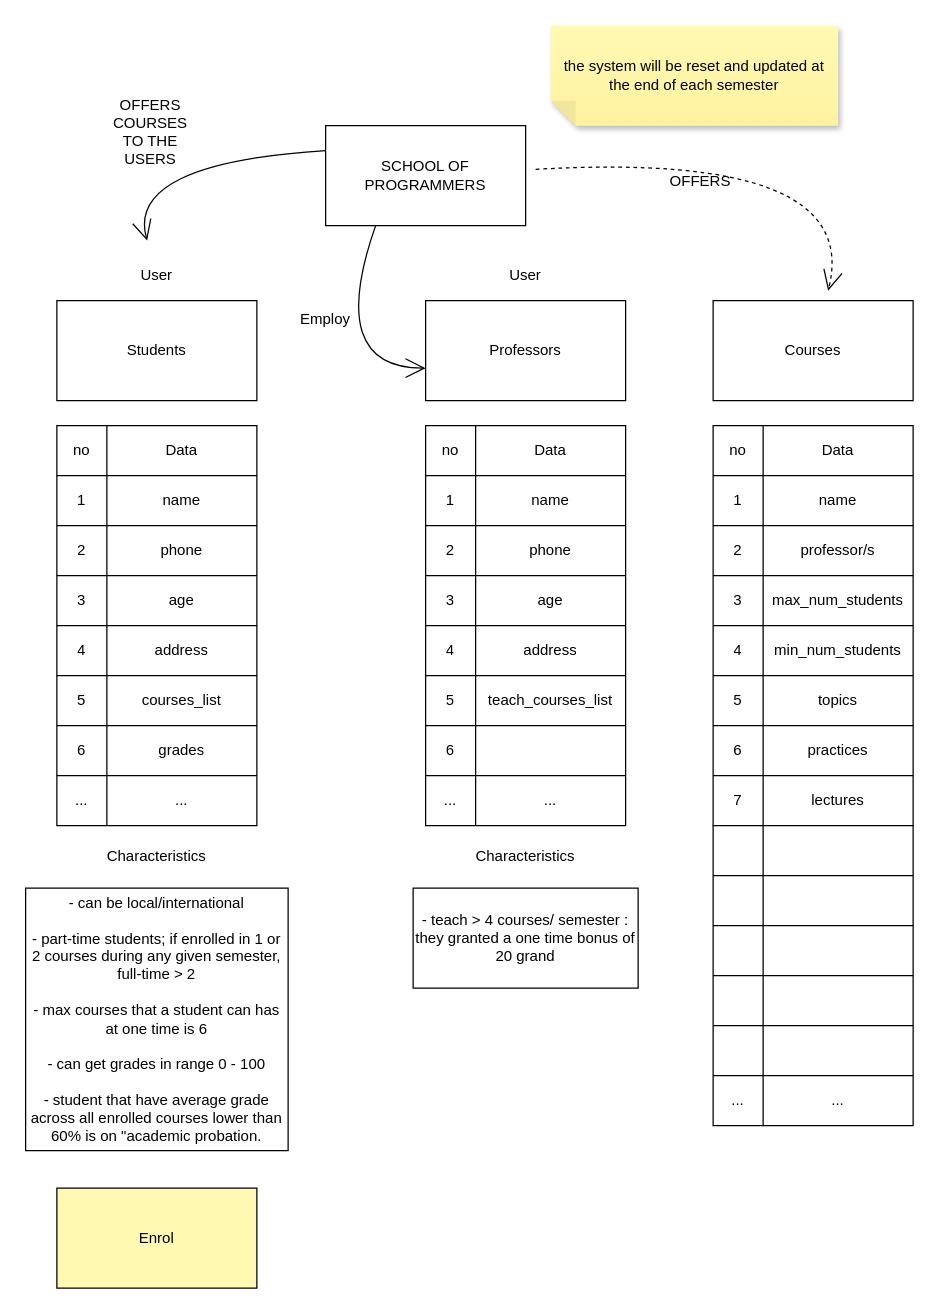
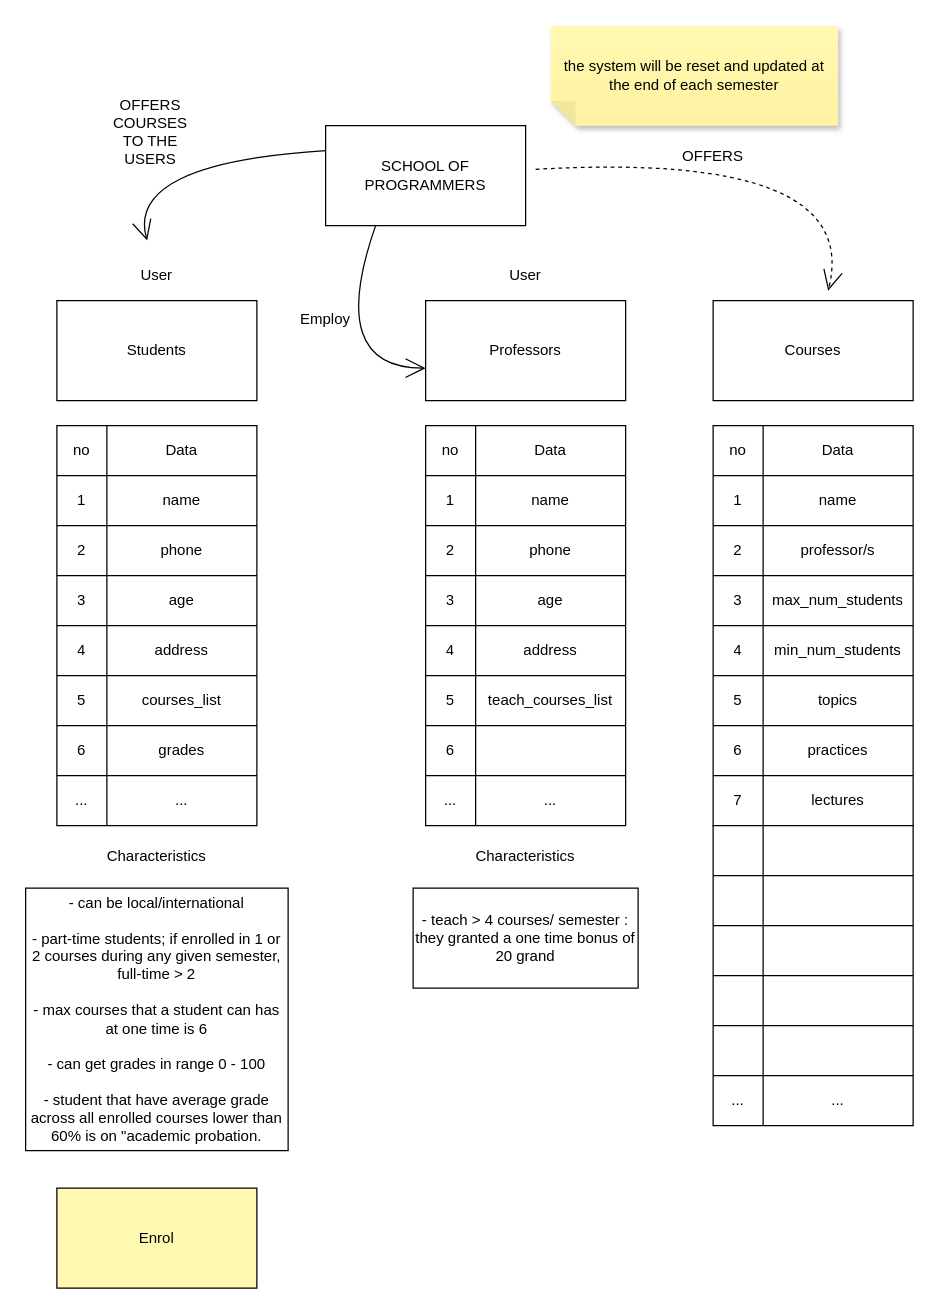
node "OFFERS": moved (701, 182) -> (713, 157)
